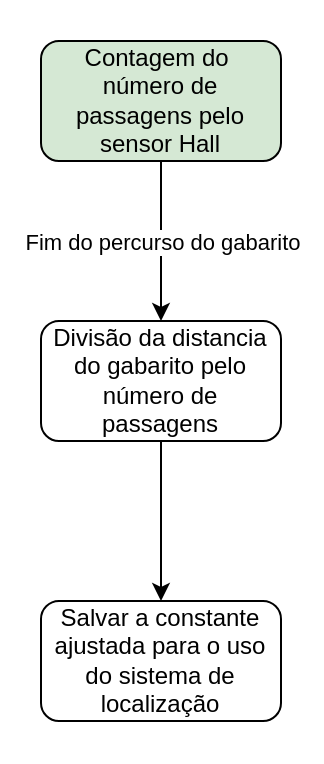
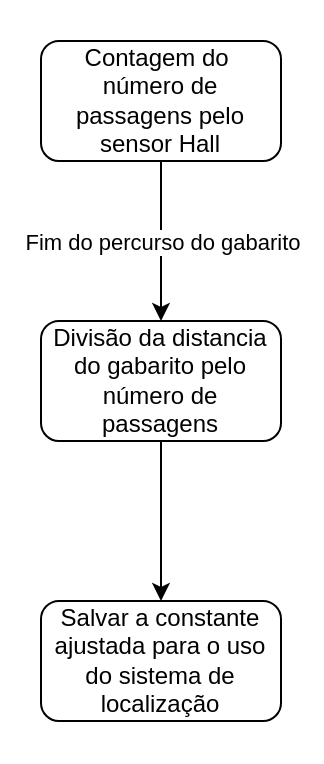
node "Contagem do número de passagens pelo sensor Hall": fillcolor #d5e8d4 -> #ffffff
